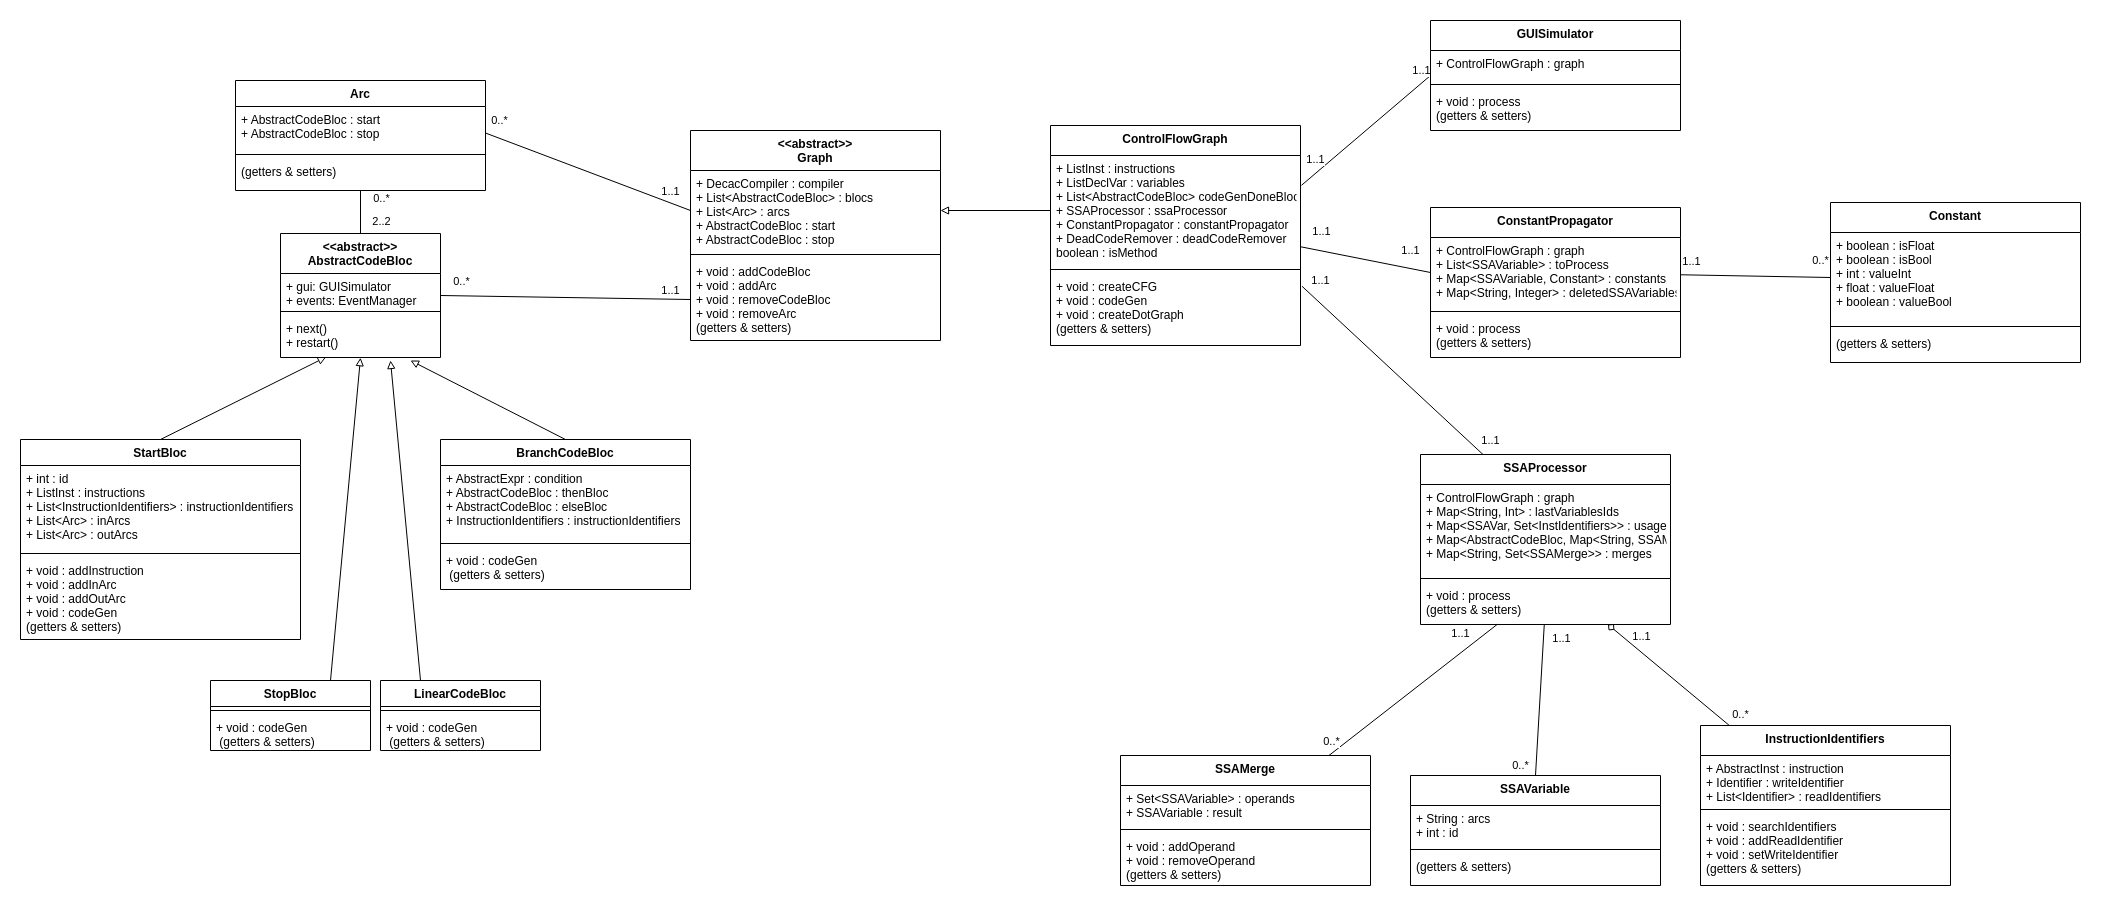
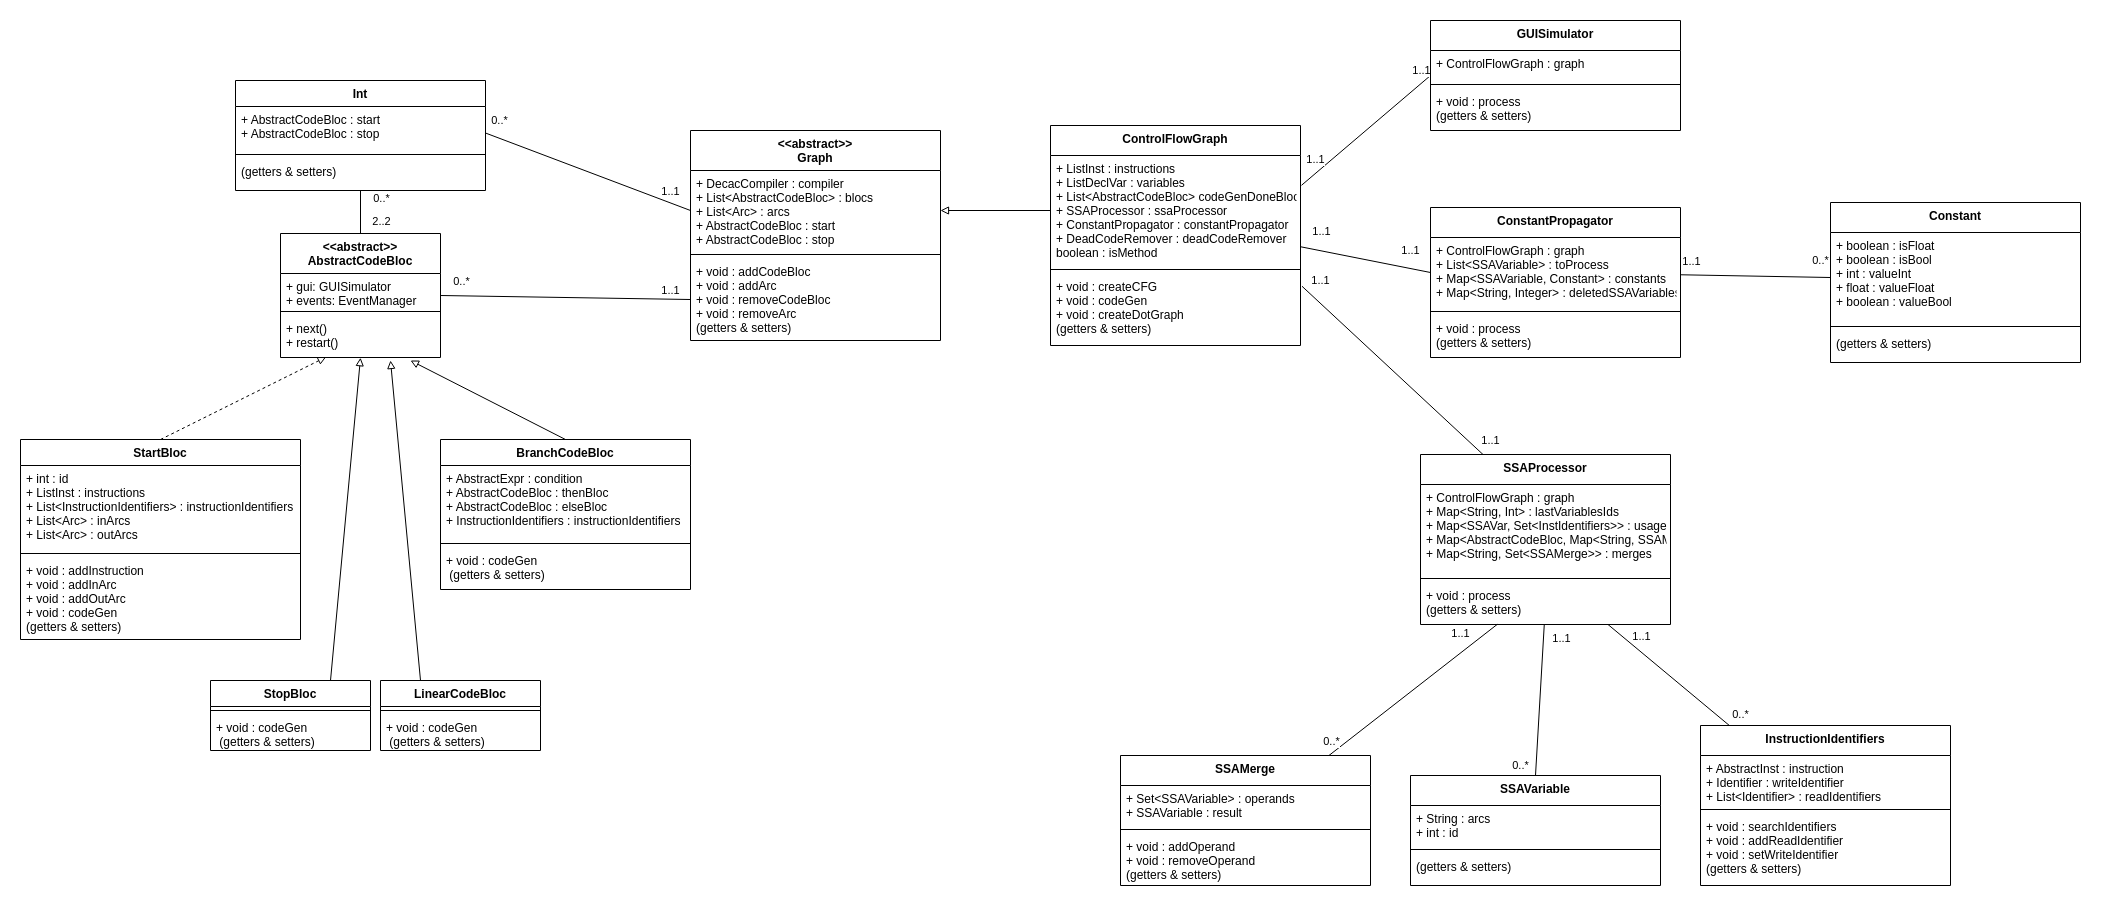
node "Arc": label "Arc" -> "Int"
edge "StartBloc" -> "+ next() + restart()": style solid -> dashed
edge "InstructionIdentifiers" -> "SSAProcessor": arrowhead diamond -> none
